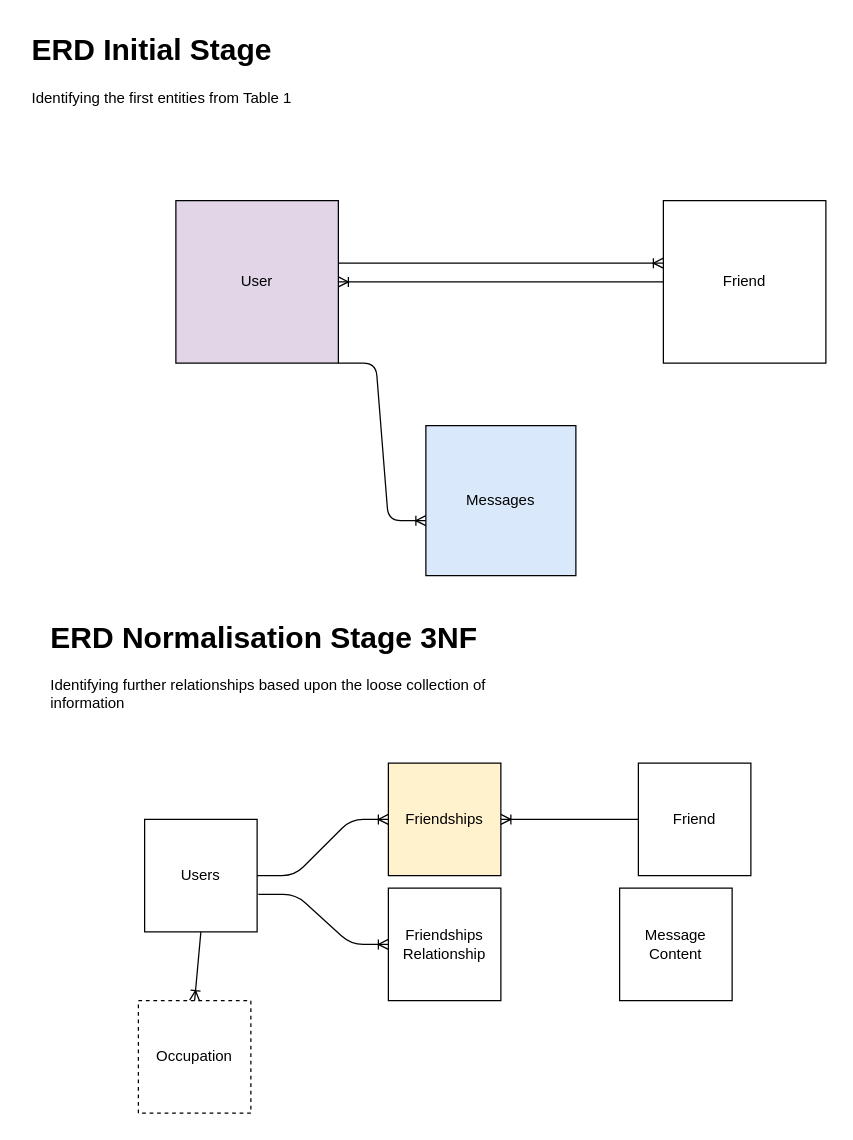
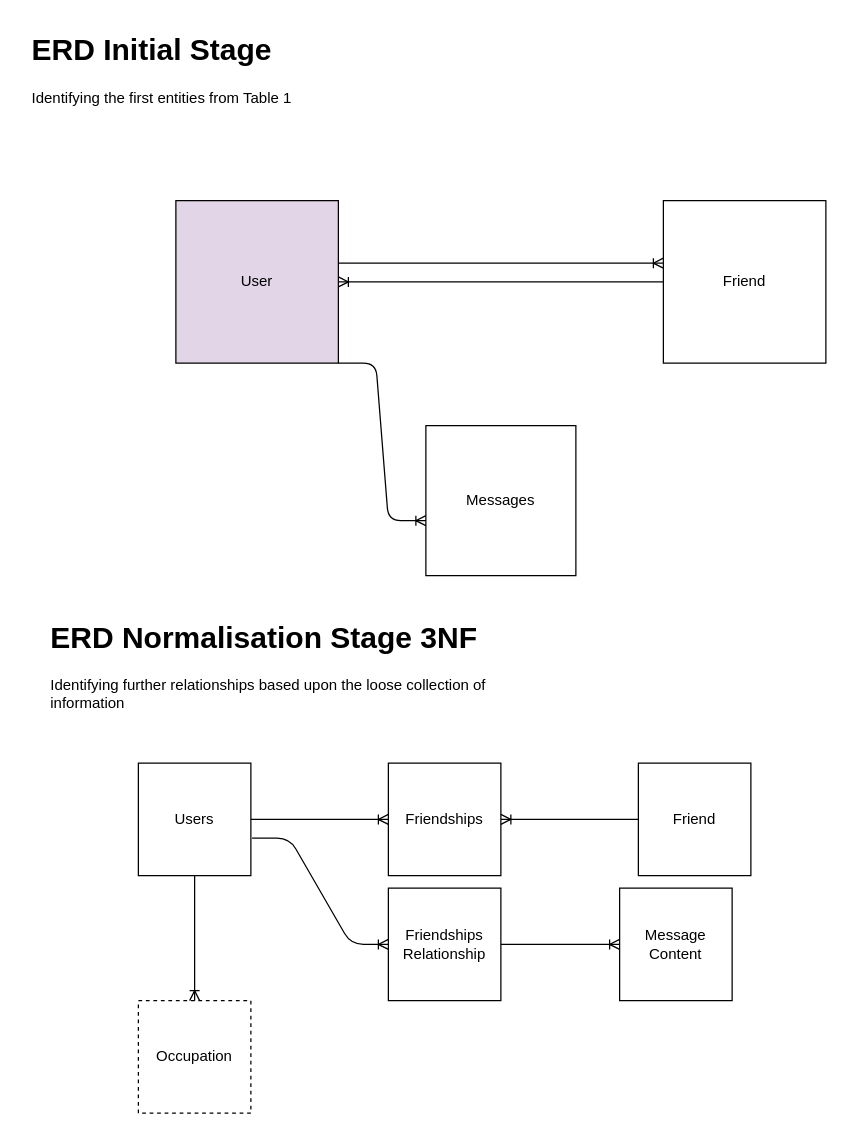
node "Messages": fillcolor #dae8fc -> #ffffff
node "Friendships": fillcolor #fff2cc -> #ffffff
node "Users": moved (201, 876) -> (194, 819)
edge "Friendships Relationship" -> "Message Content": added
